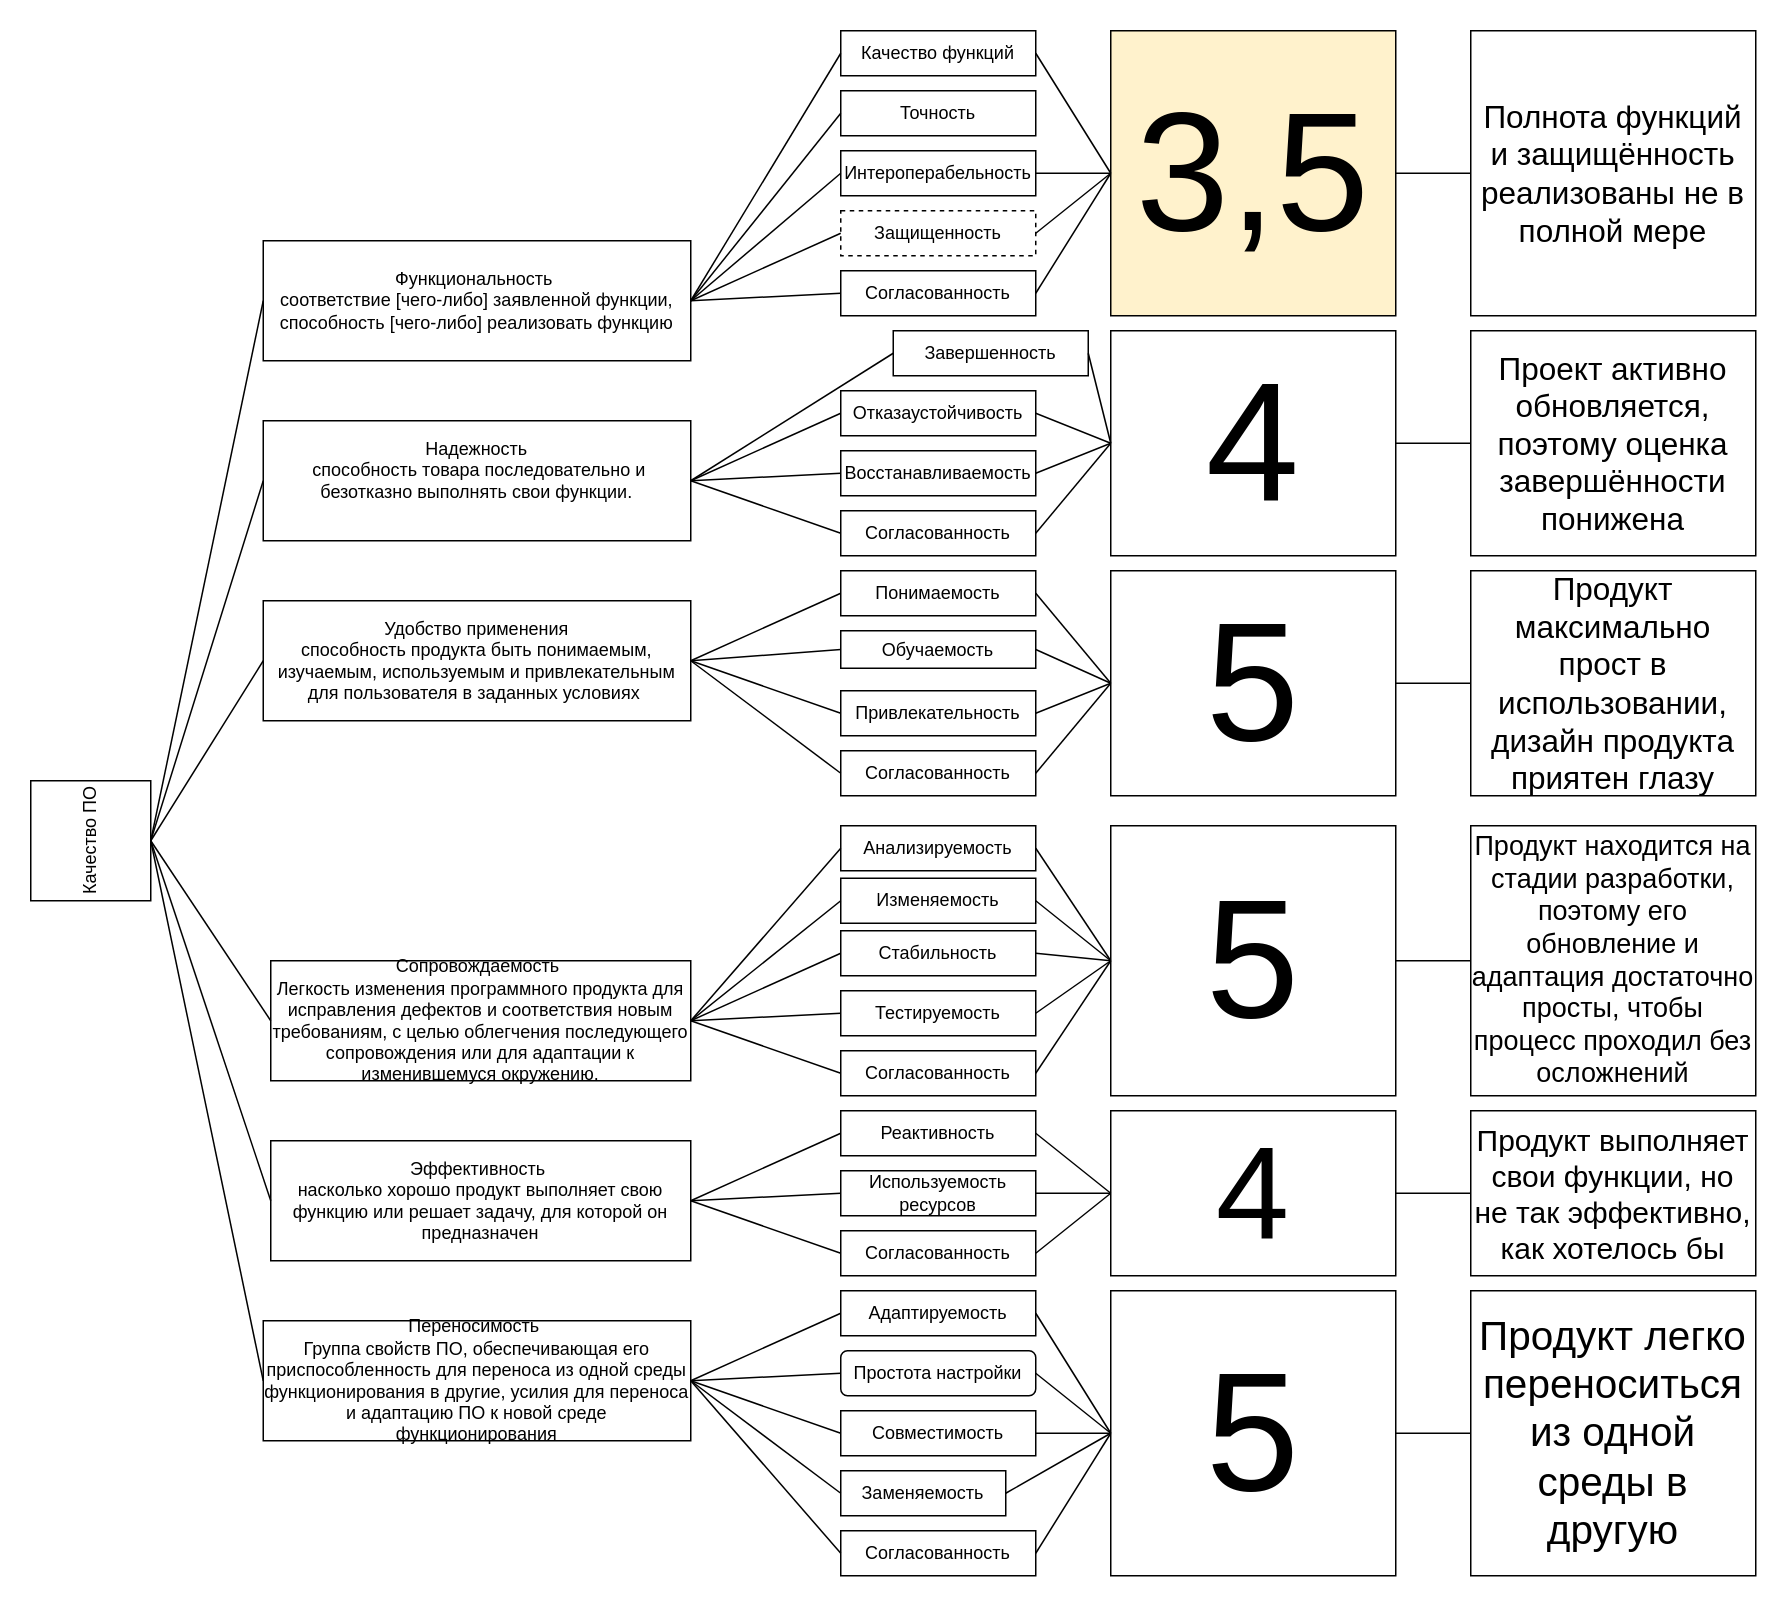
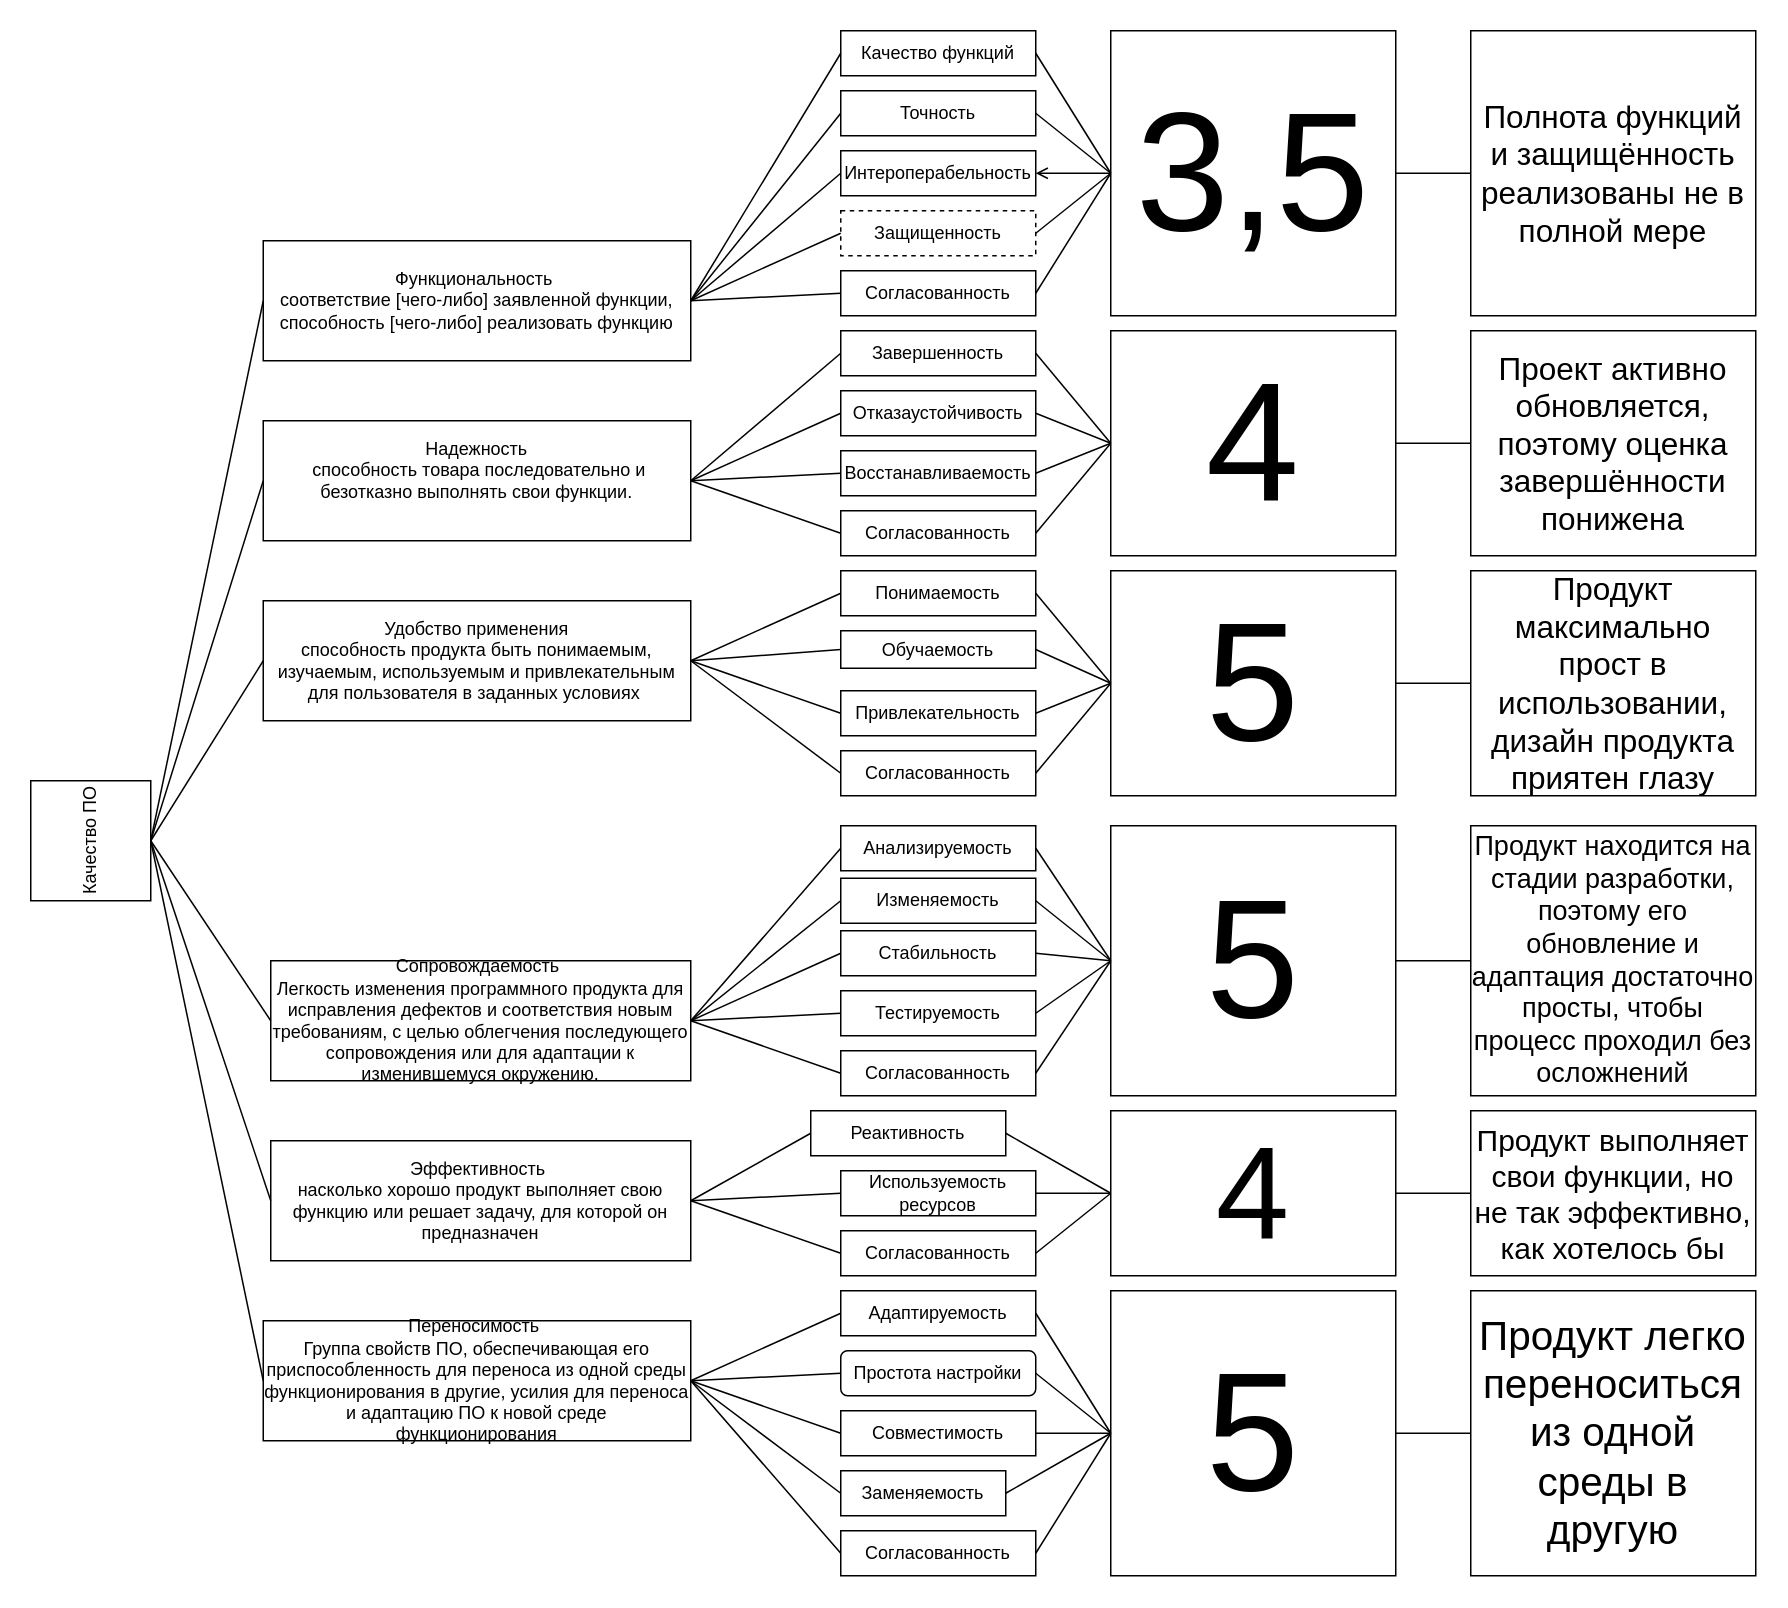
edge "Точность" -- "3,5": added
edge "Интероперабельность" -- "3,5": arrowhead none -> open
node "3,5": fillcolor #fff2cc -> #ffffff
node "Завершенность": moved (991, 353) -> (938, 353)
node "Реактивность": moved (938, 1133) -> (908, 1133)
